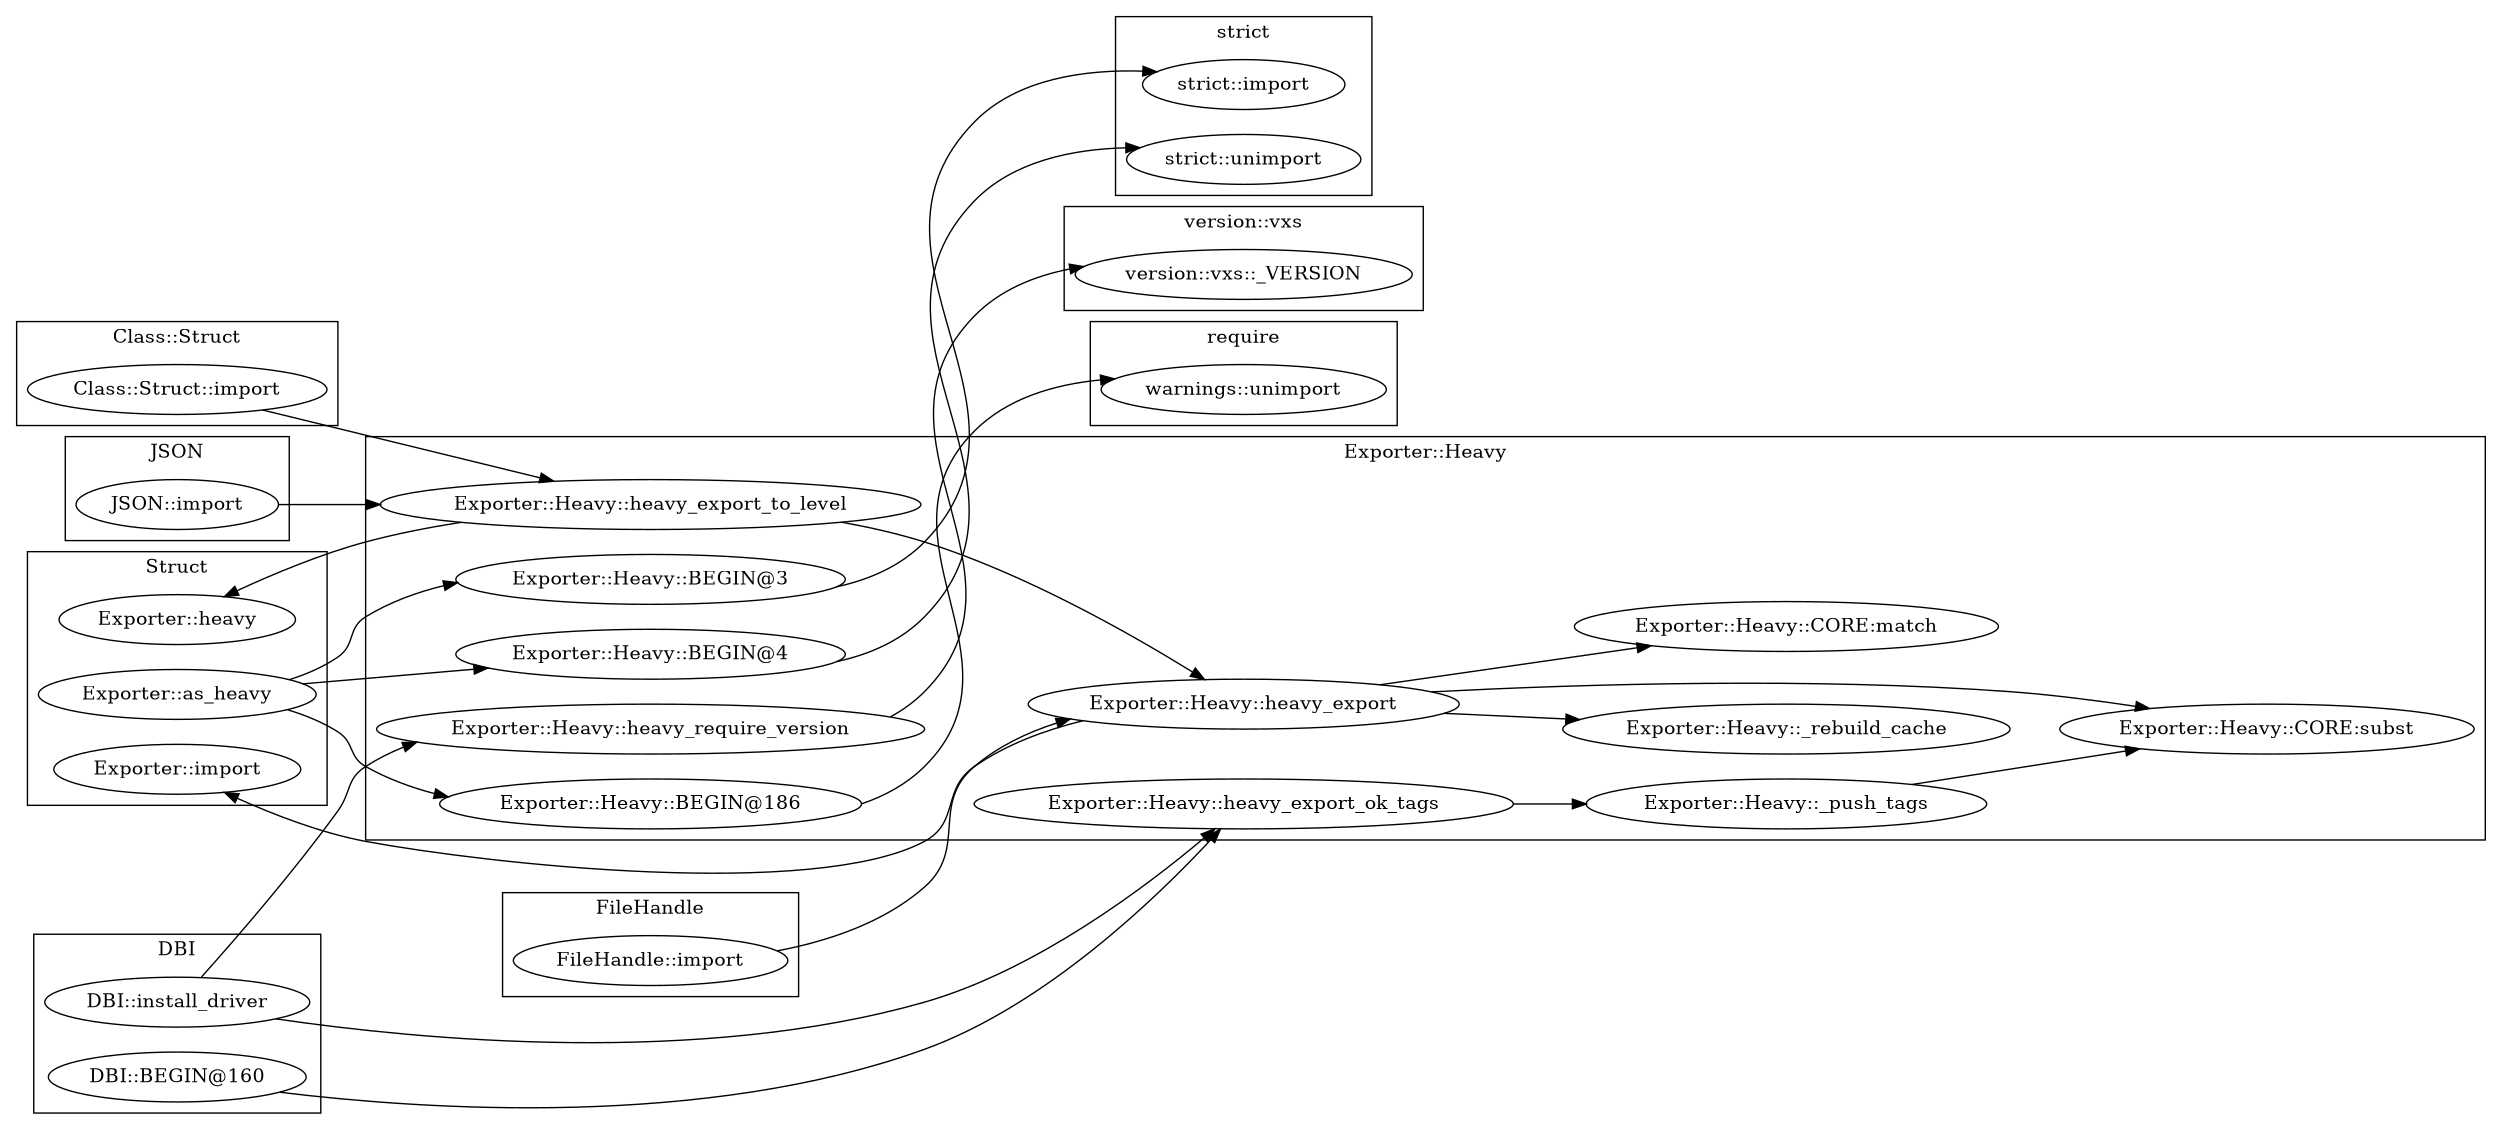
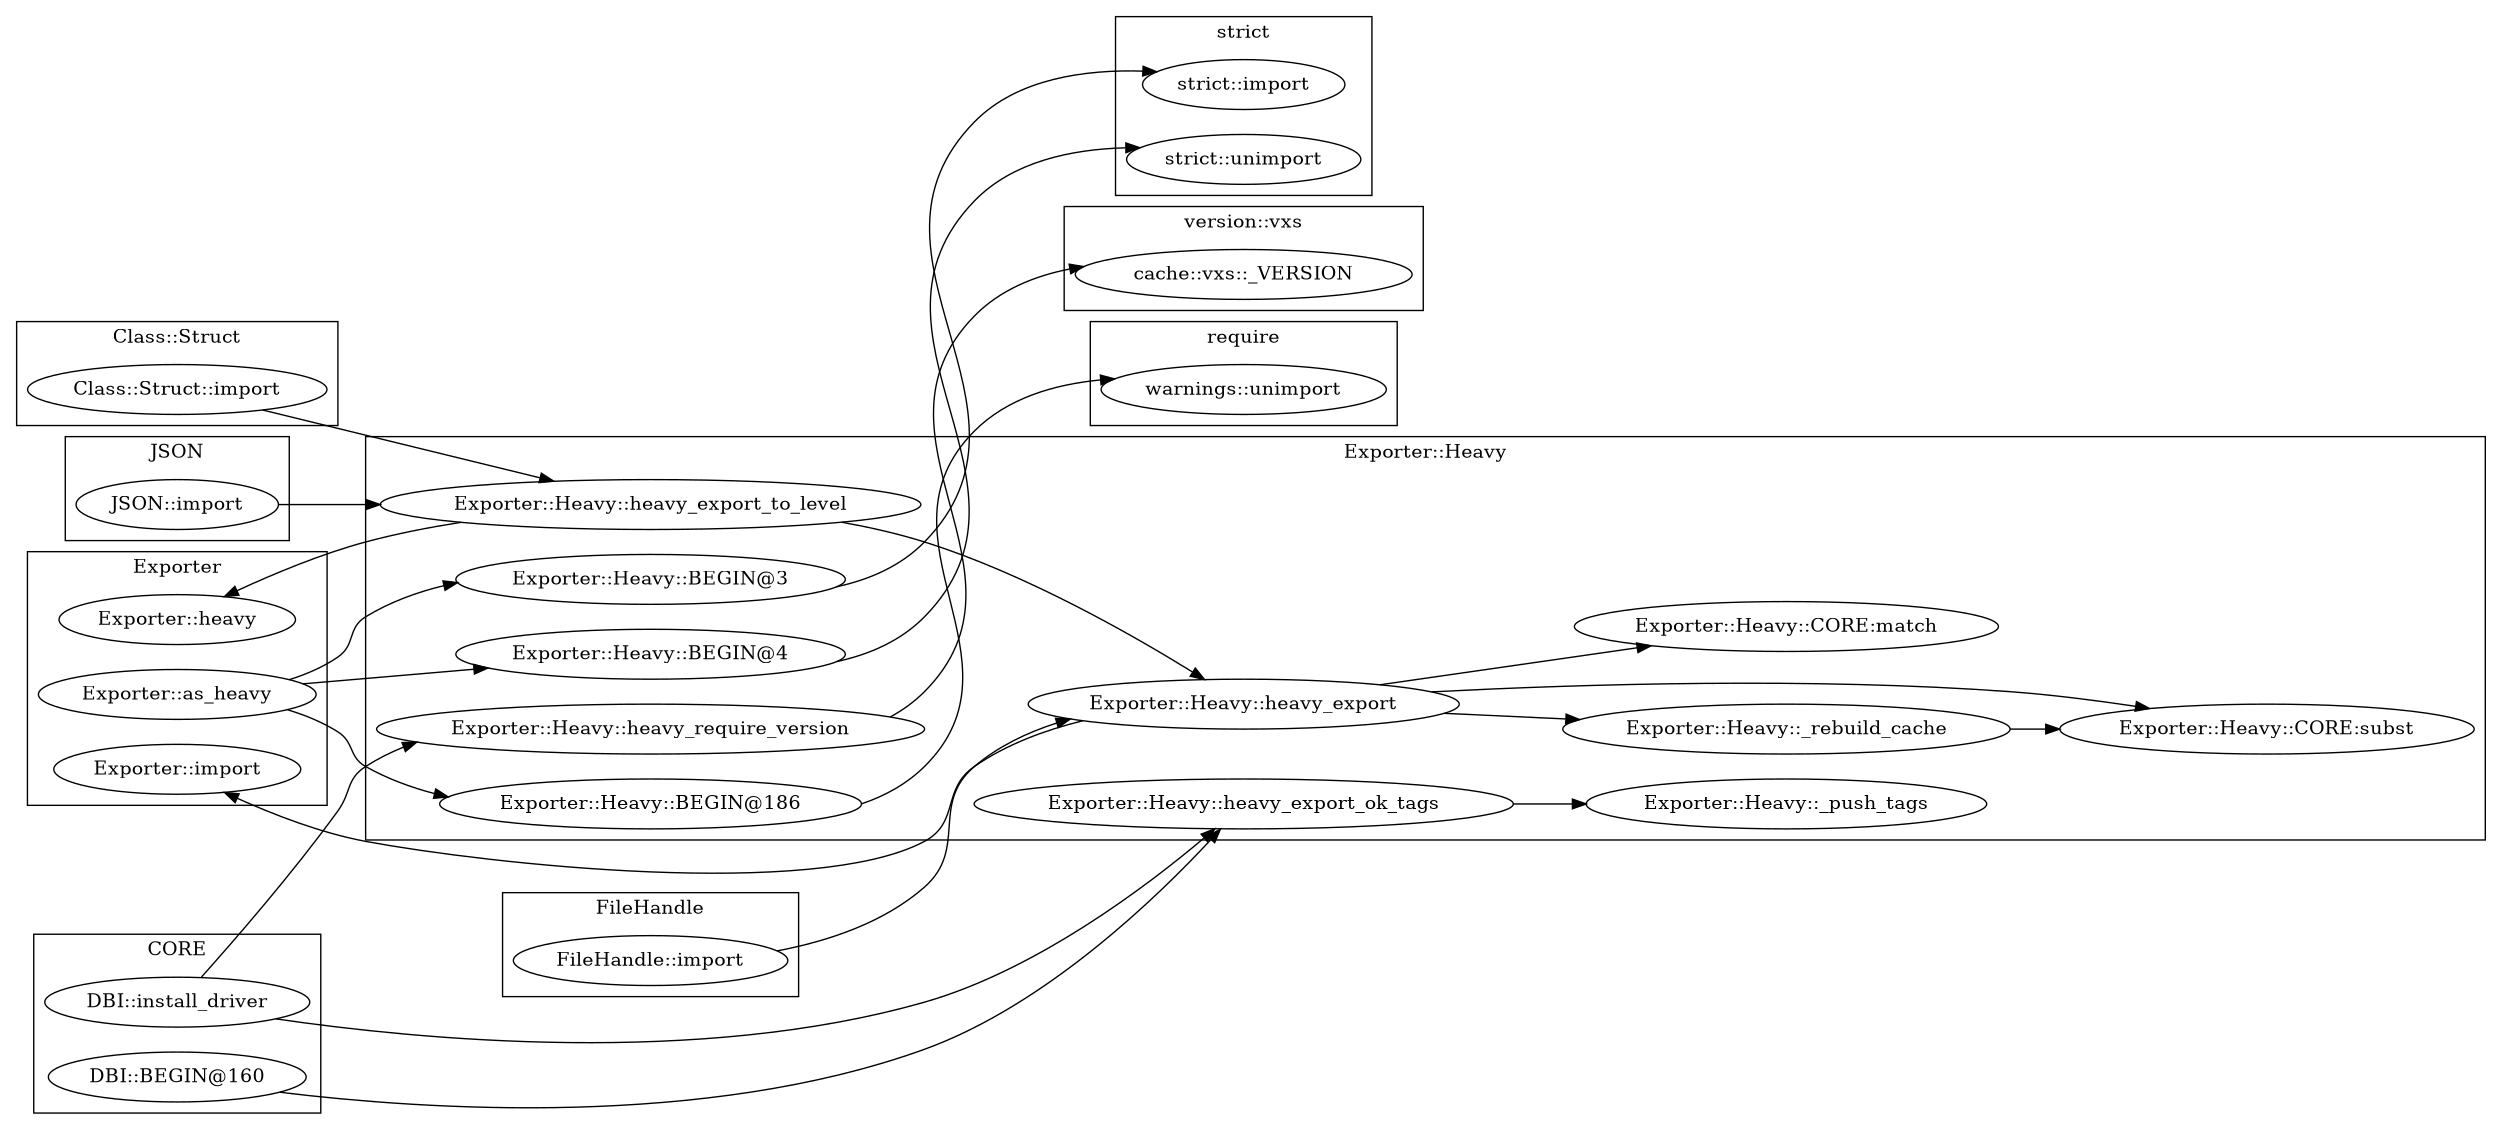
node "version::vxs::_VERSION": label "version::vxs::_VERSION" -> "cache::vxs::_VERSION"
cluster "Struct": label "Struct" -> "Exporter"
edge "Exporter::Heavy::_push_tags" -> "Exporter::Heavy::CORE:subst": now "Exporter::Heavy::_rebuild_cache" -> "Exporter::Heavy::CORE:subst"
cluster "DBI": label "DBI" -> "CORE"
